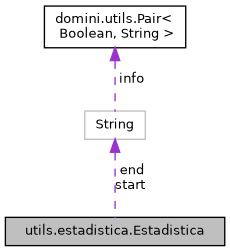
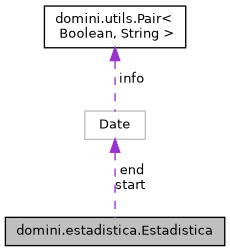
node "String": label "String" -> "Date"
node "utils.estadistica.Estadistica": label "utils.estadistica.Estadistica" -> "domini.estadistica.Estadistica"
